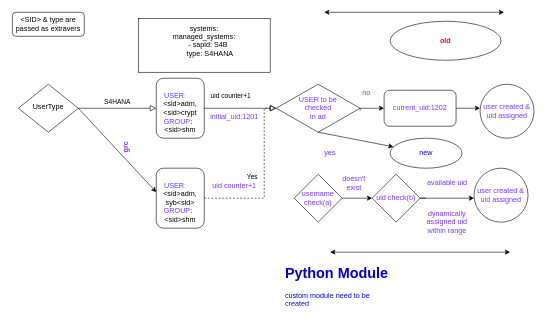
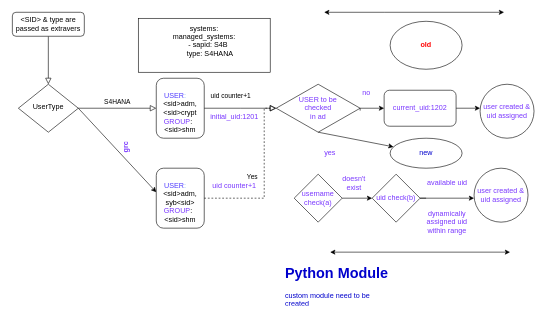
node "old": size 111x39 -> 72x48
edge "<SID> & type are passed as extravers" -> "UserType": added
